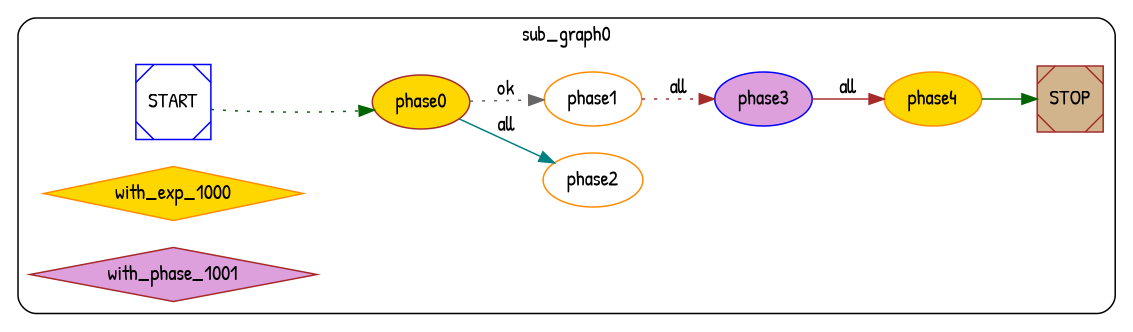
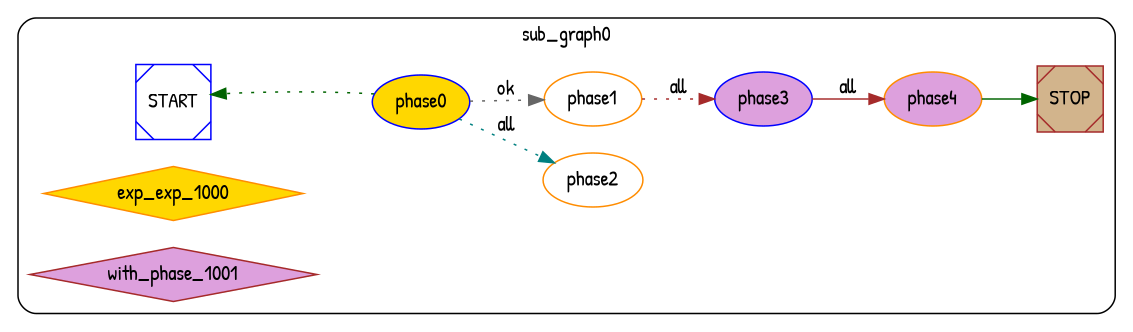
node "phase4": fillcolor gold -> plum
node "phase0": color brown -> blue
edge "START" -> "phase0": reversed
edge "phase0" -> "phase2": style solid -> dotted
node "with_exp_1000": label "with_exp_1000" -> "exp_exp_1000"
